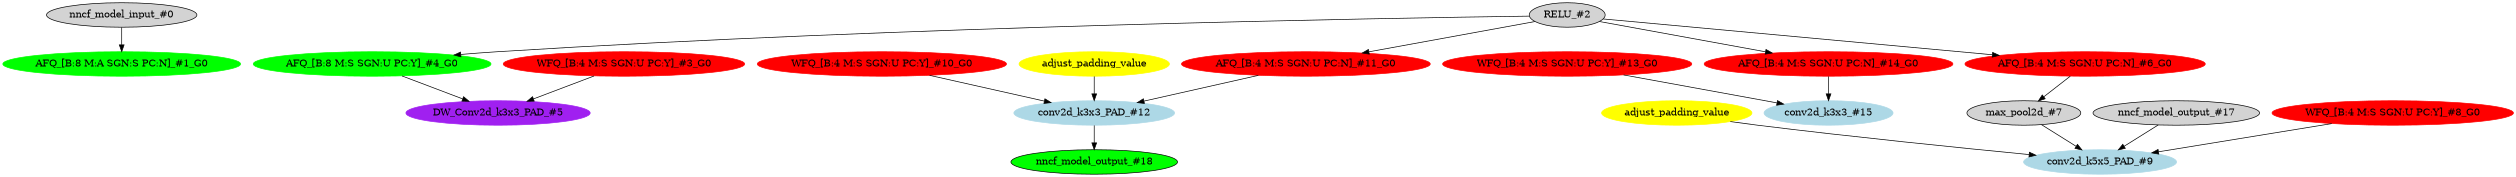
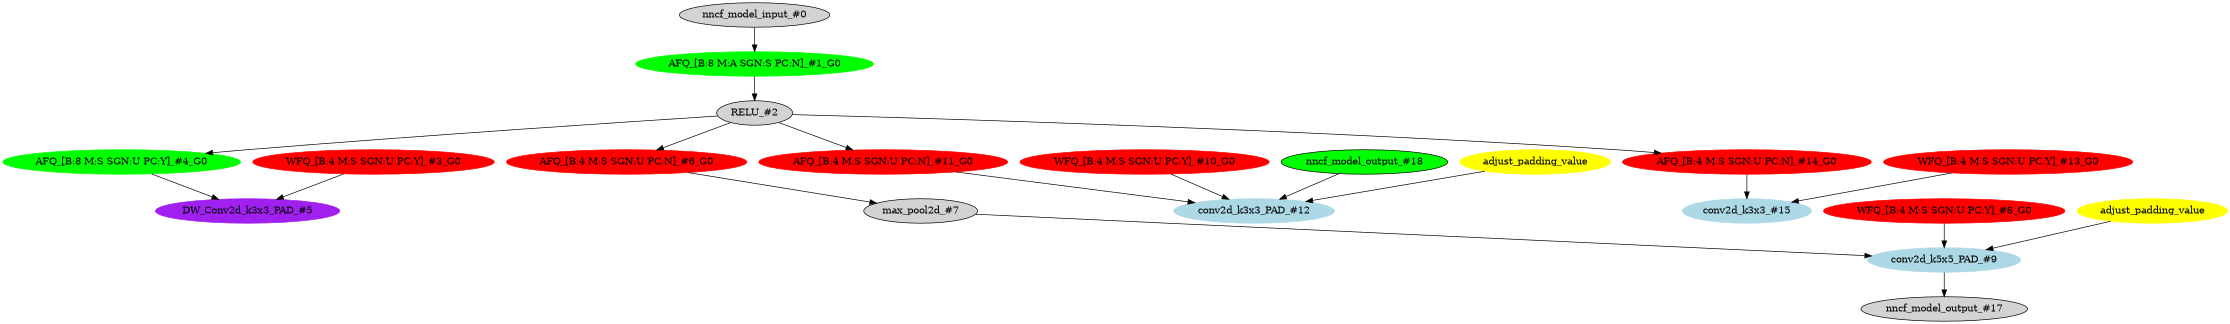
edge "AFQ_[B:8 M:A SGN:S PC:N]_#1_G0" -> "RELU_#2": added
edge "conv2d_k3x3_PAD_#12" -> "nncf_model_output_#18": reversed
edge "nncf_model_output_#17" -> "conv2d_k5x5_PAD_#9": reversed
